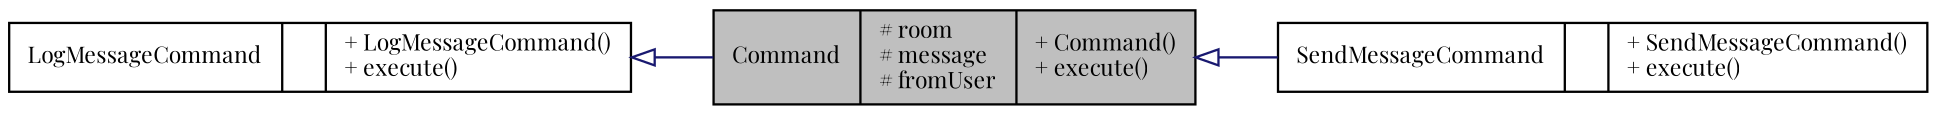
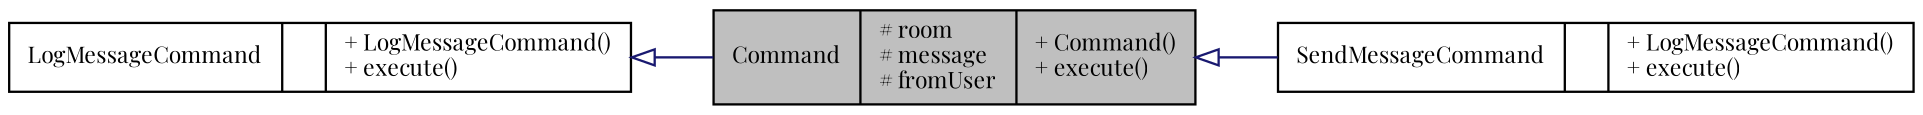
node "SendMessageCommand": text "+ SendMessageCommand()" -> "+ LogMessageCommand()"
